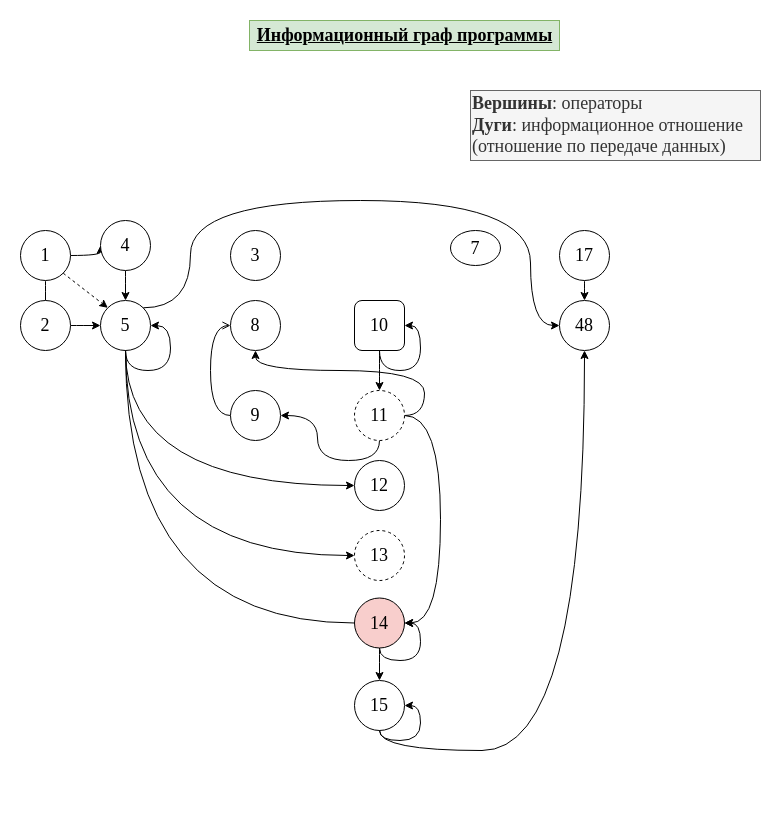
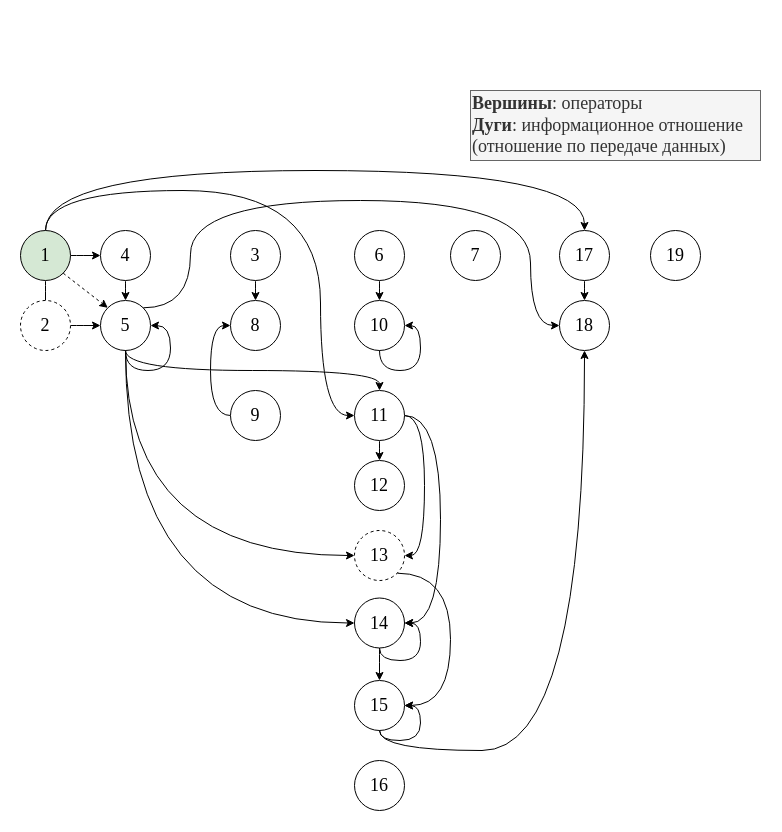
node "Информационный граф программы": removed
edge "1" -> "17": added
edge "1" -> "11": added
node "4": moved (126, 246) -> (126, 256)
node "7": size 50x35 -> 50x50
node "1": fillcolor #ffffff -> #d5e8d4
node "6": added
node "19": added
edge "3" -> "8": added
edge "6" -> "10": added
node "2": style solid -> dashed
node "10": shape rounded rectangle -> ellipse
node "48": label "48" -> "18"
edge "9" -> "8": arrowhead open -> classic
edge "10" -> "11": removed
edge "11" -> "8": now "11" -> "13"
node "11": style dashed -> solid
edge "11" -> "9": now "11" -> "12"
edge "5" -> "12": now "5" -> "11"
edge "5" -- "14": arrowhead none -> classic
node "14": fillcolor #f8cecc -> #ffffff
edge "13" -> "15": added
node "16": added
